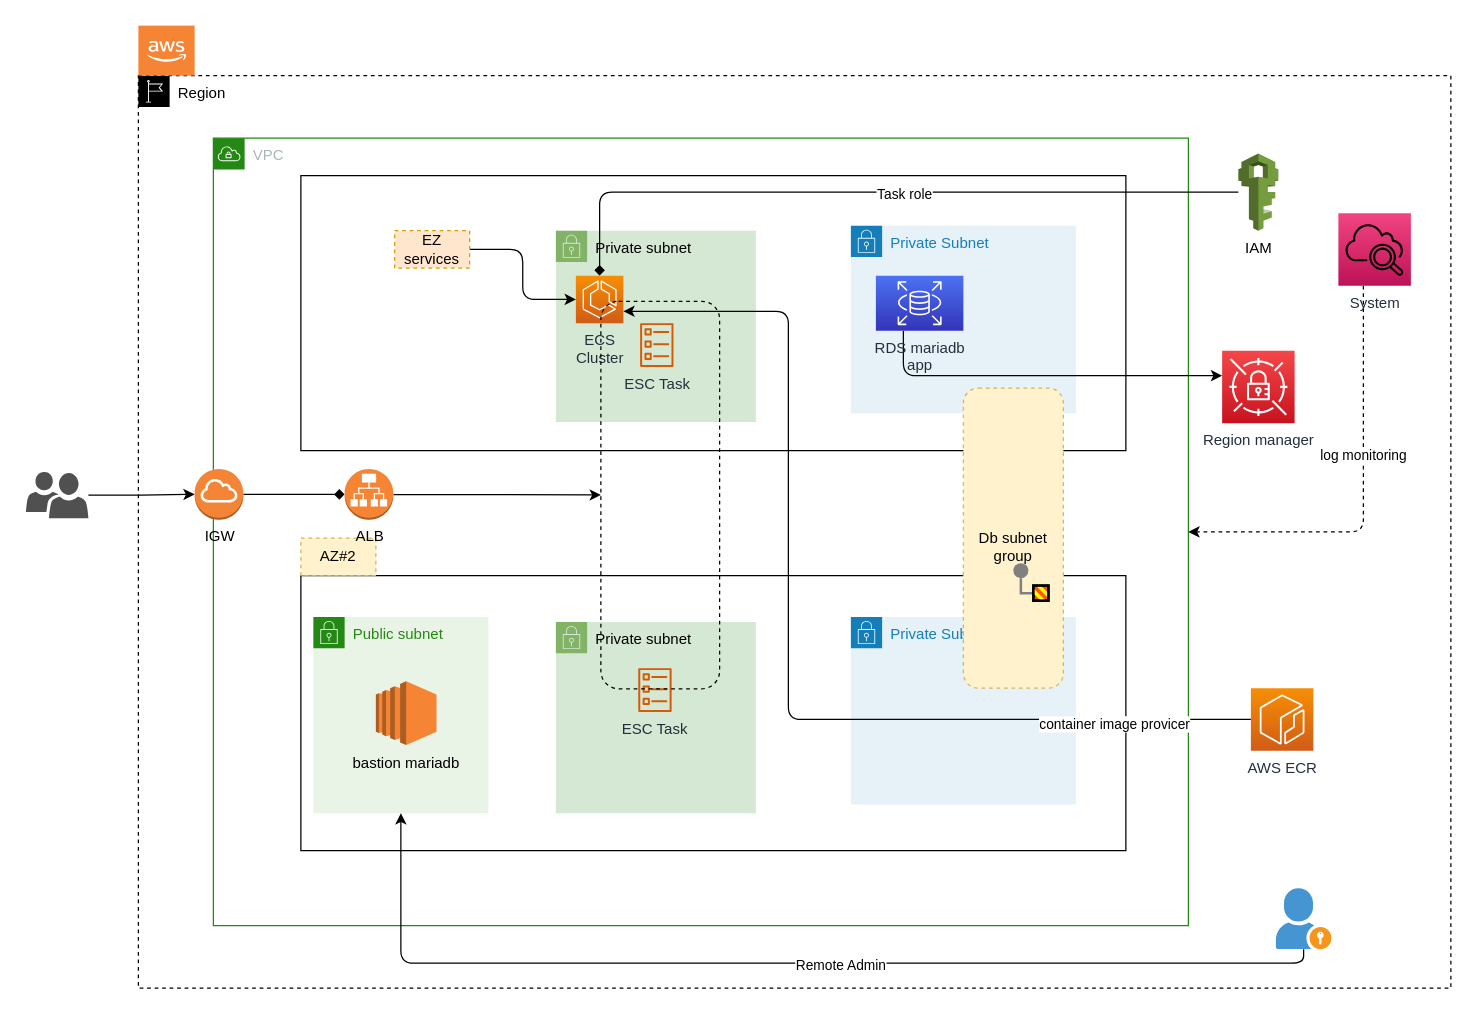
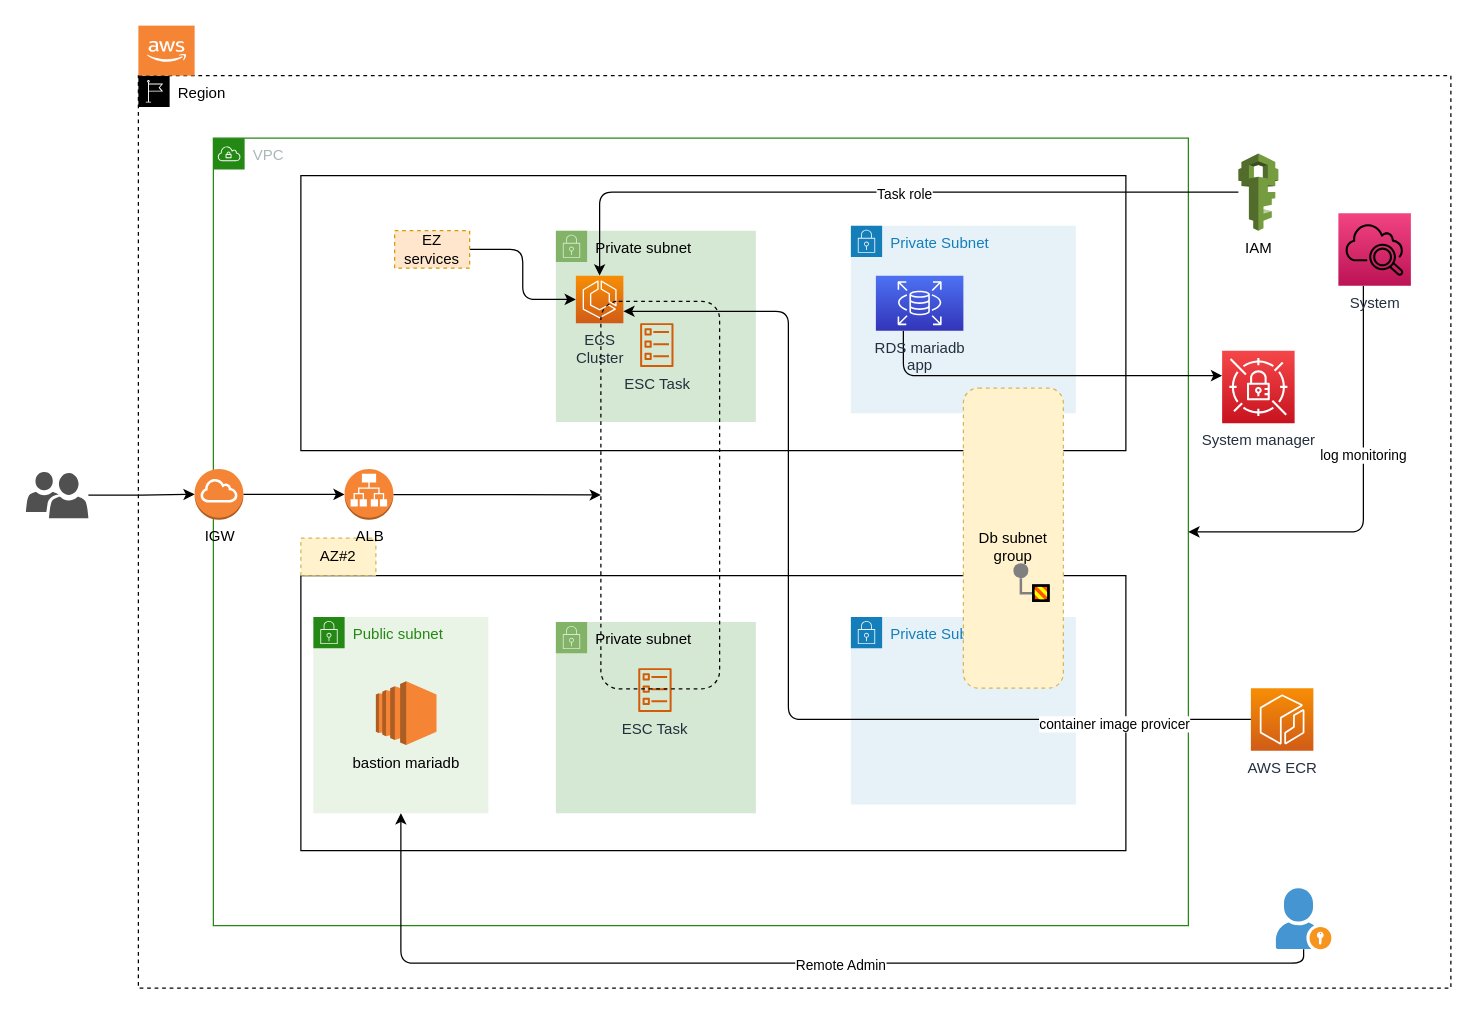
edge "IAM" -> "ECS Cluster": arrowhead diamond -> classic
node "Region manager": label "Region manager" -> "System manager"
edge "IGW" -> "ALB": arrowhead diamond -> classic
edge "System" -> "VPC": style dashed -> solid
